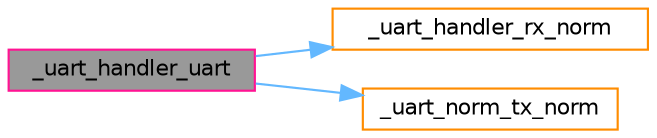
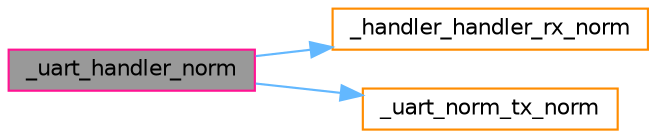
node "_uart_handler_rx_norm": label "_uart_handler_rx_norm" -> "_handler_handler_rx_norm"
node "_uart_handler_uart": label "_uart_handler_uart" -> "_uart_handler_norm"
